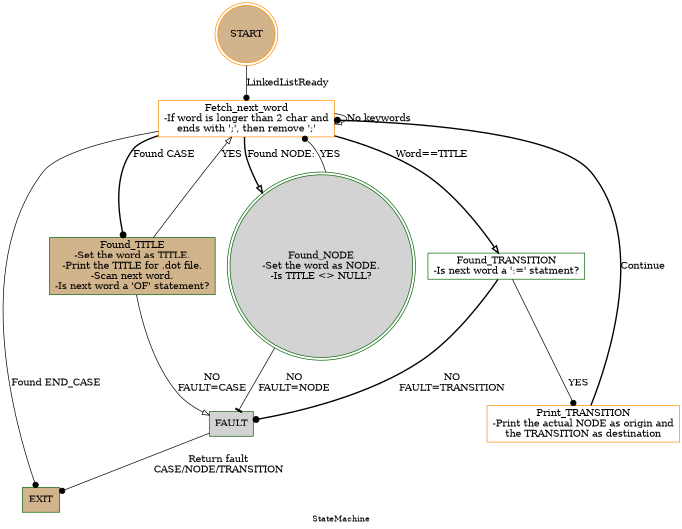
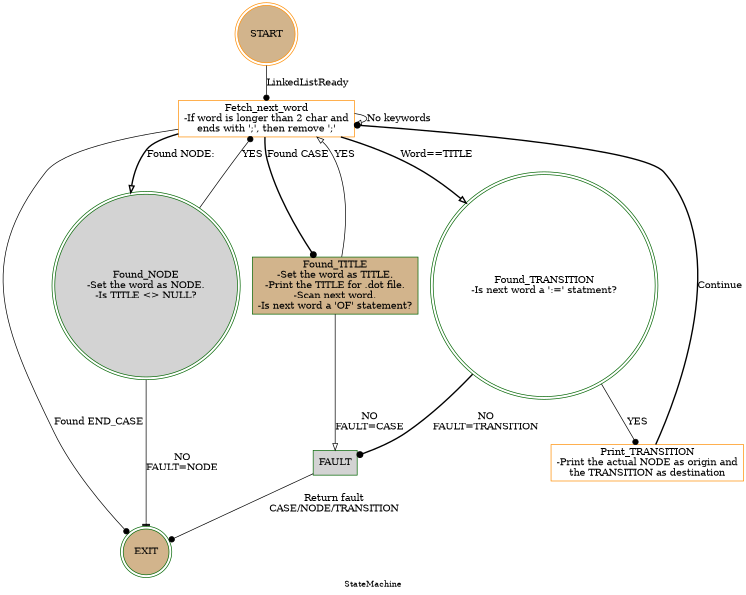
node "Found_TRANSITION -Is next word a ':=' statment?": shape box -> doublecircle
edge "Found_NODE -Set the word as NODE. -Is TITLE <> NULL?" -> "FAULT": now "Found_NODE -Set the word as NODE. -Is TITLE <> NULL?" -> "EXIT"
node "EXIT": shape box -> doublecircle
